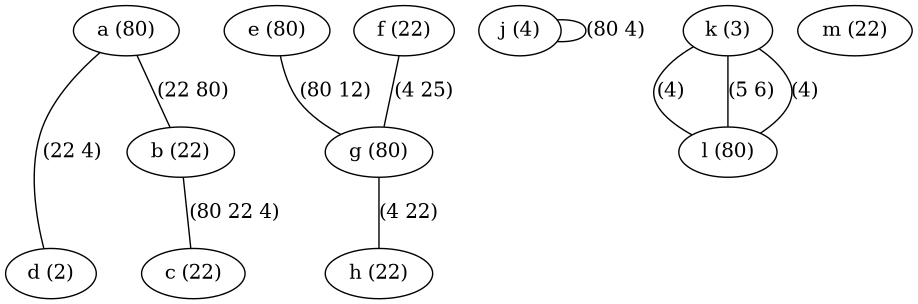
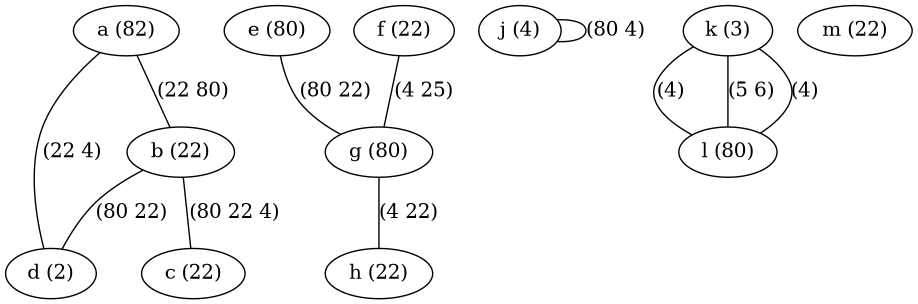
node "a (80)": label "a (80)" -> "a (82)"
edge "e (80)" -- "g (80)": label "(80 12)  " -> "(80 22)  "
edge "b (22)" -- "d (2)": added, label "(80 22)"
